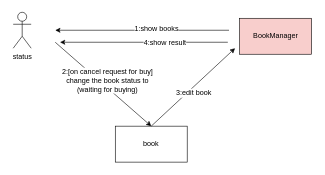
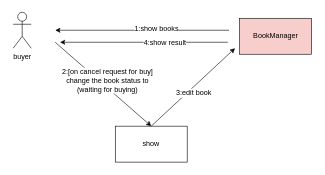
node "status": label "status" -> "buyer"
node "book": label "book" -> "show"
